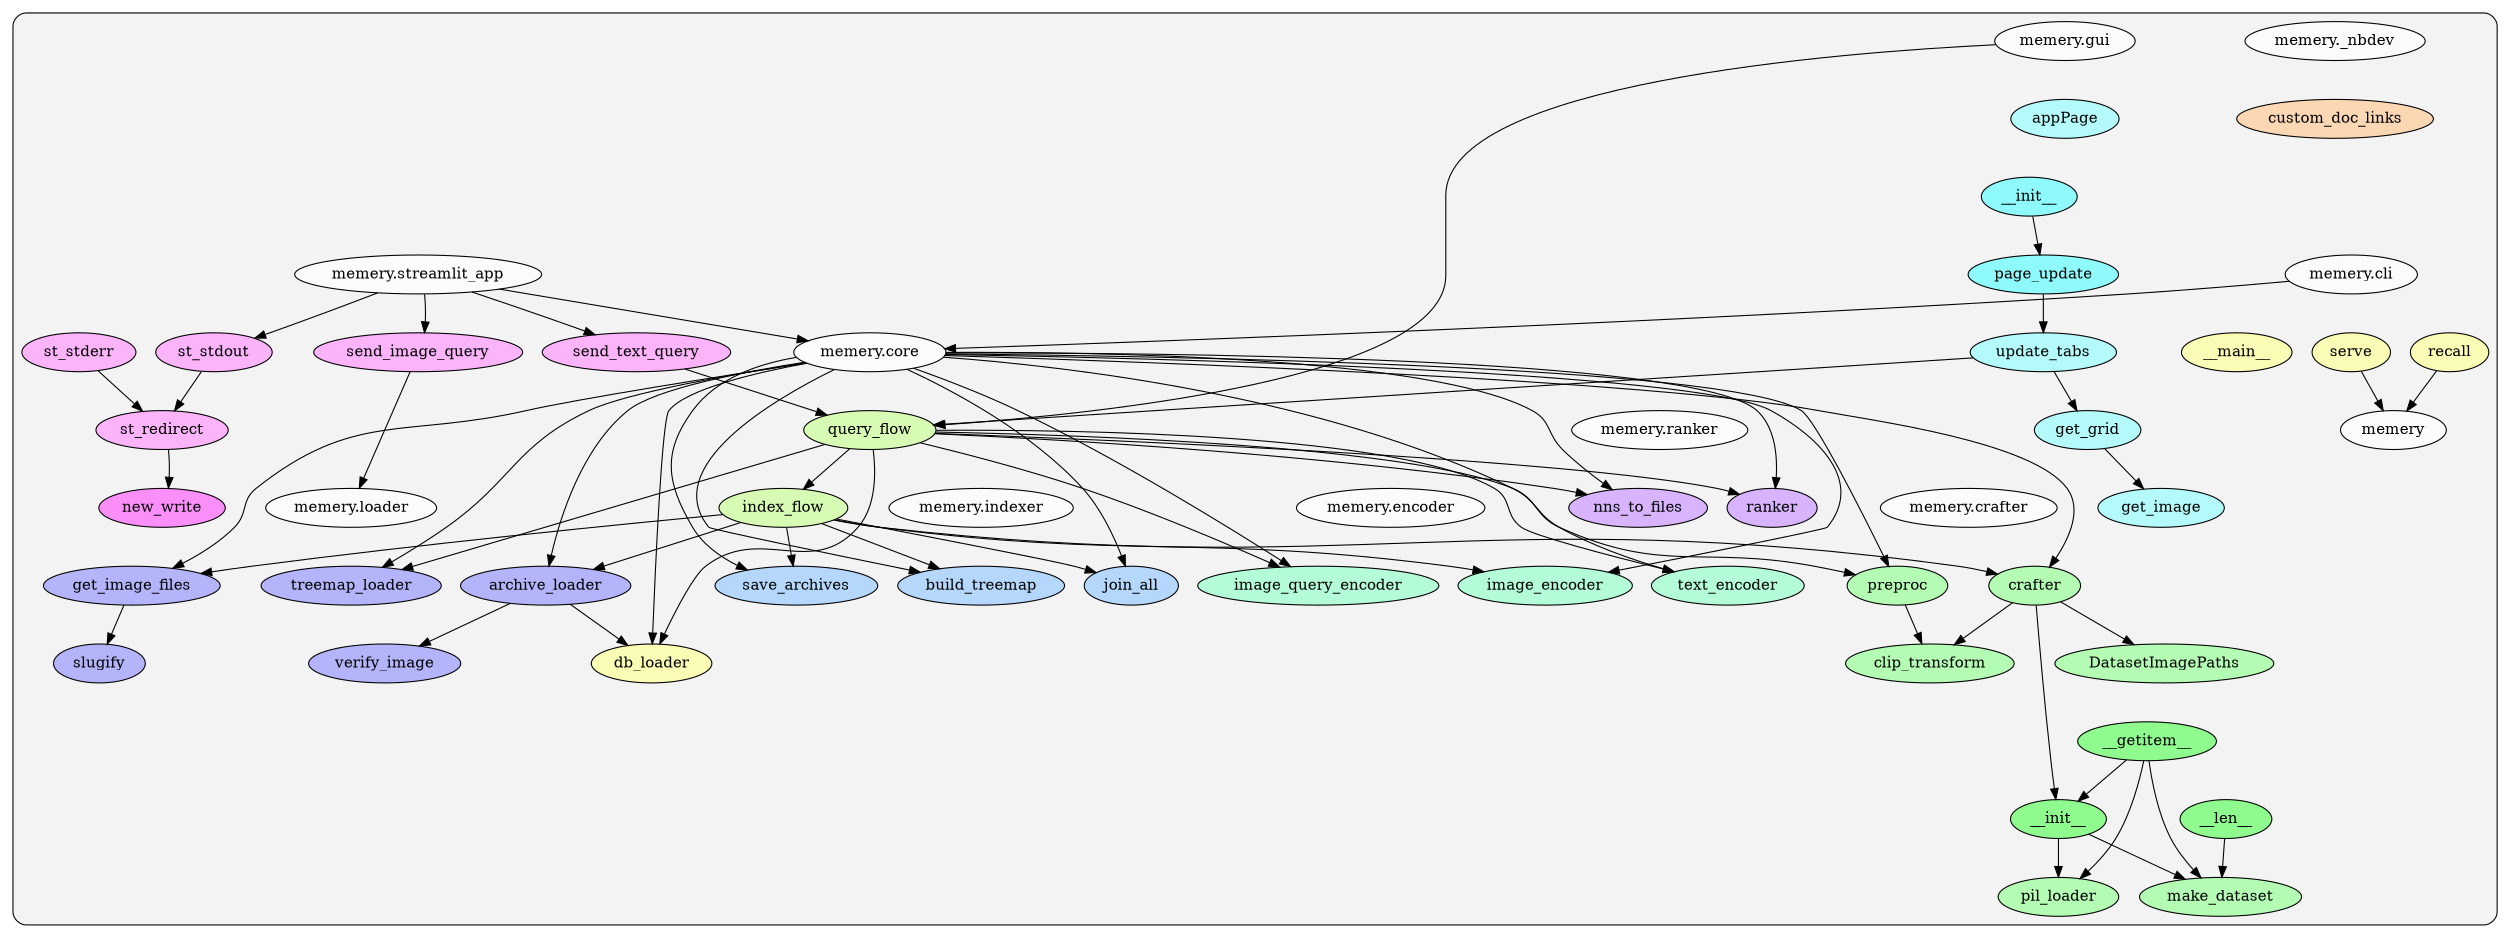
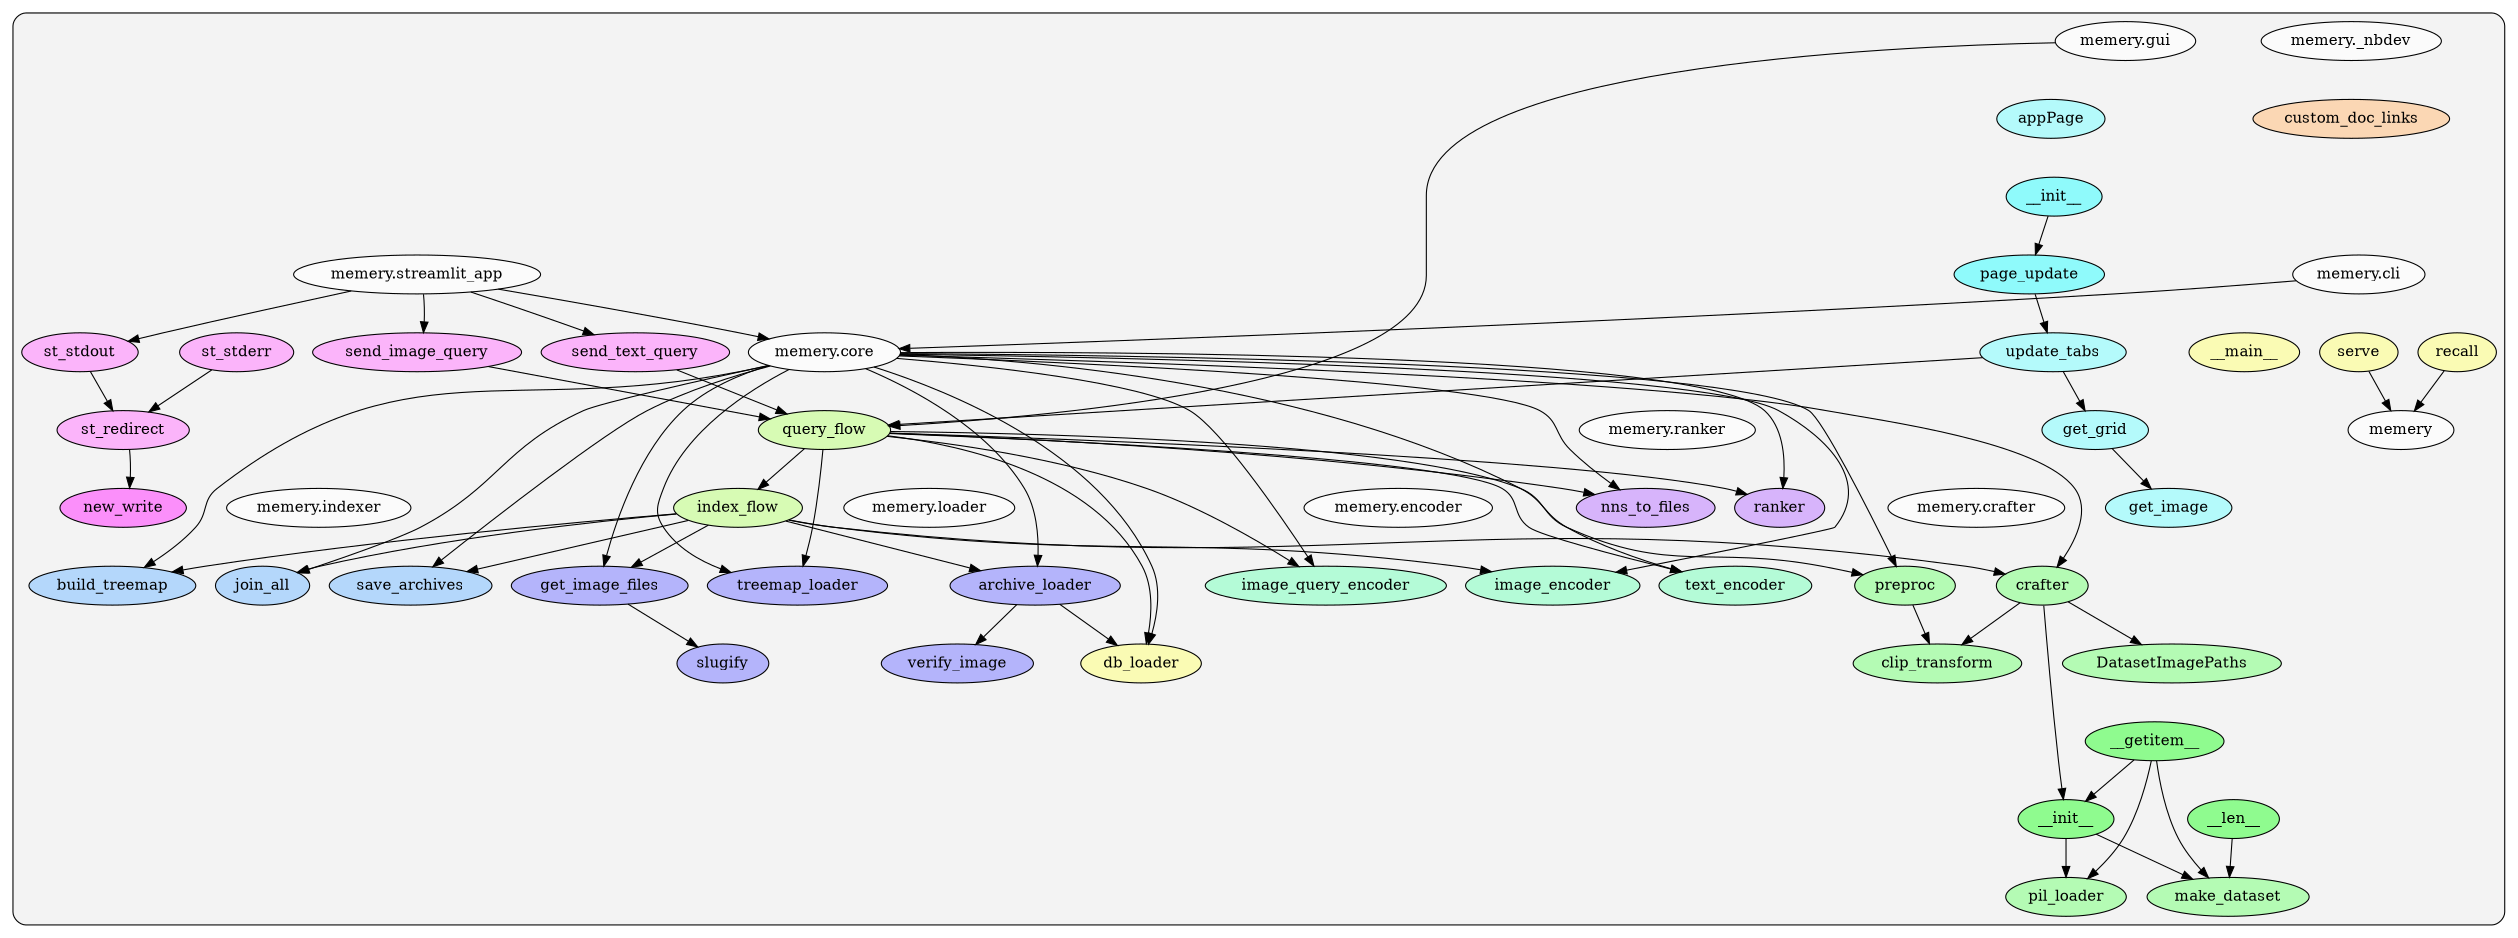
edge "send_image_query" -> "memery.loader": now "send_image_query" -> "query_flow"
